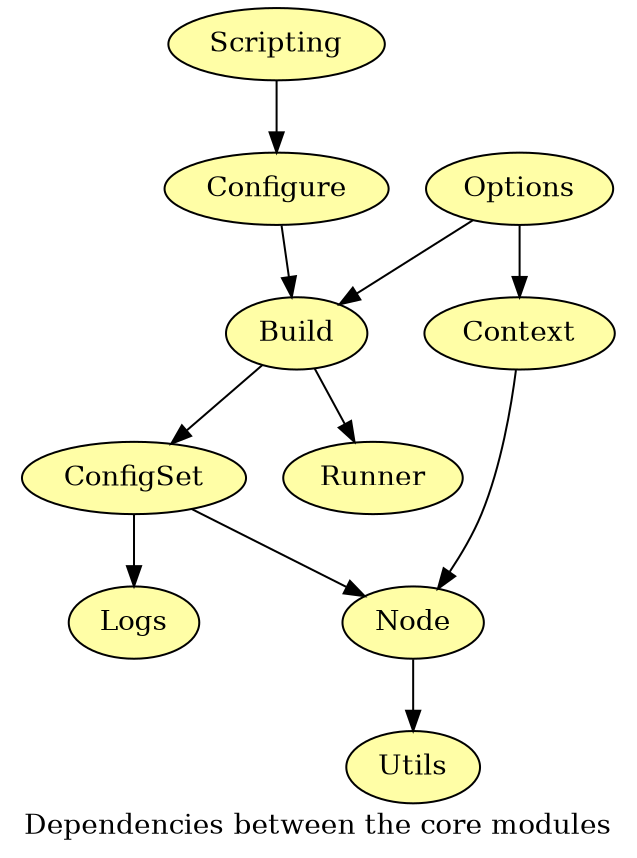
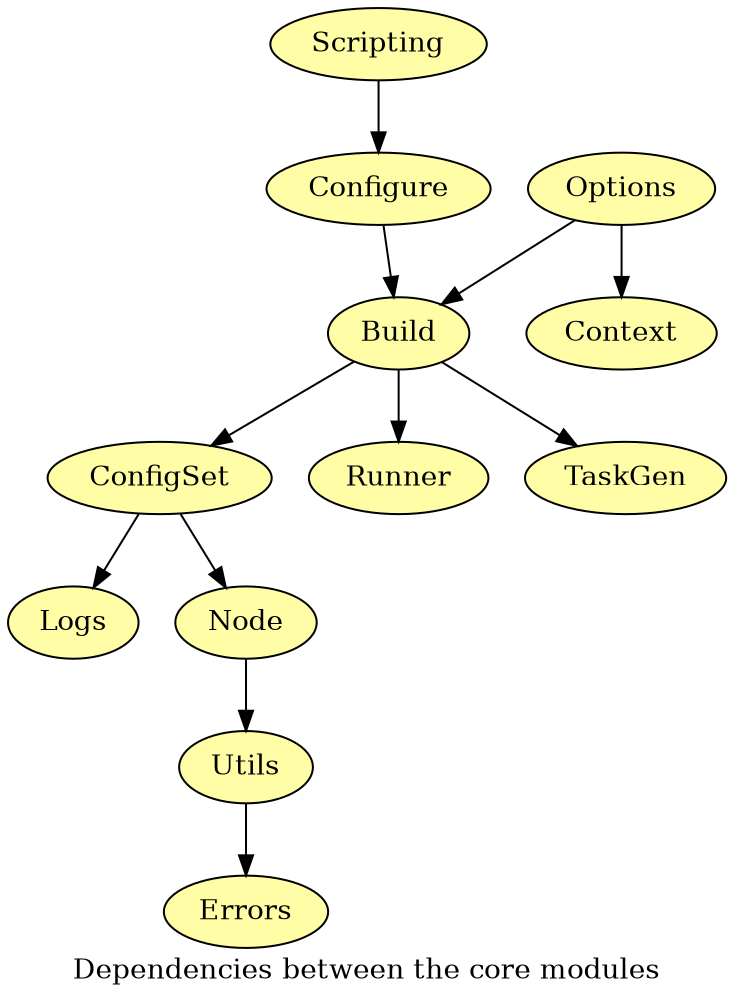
edge "Context" -> "Node": removed
node "TaskGen": added
node "Errors": added
